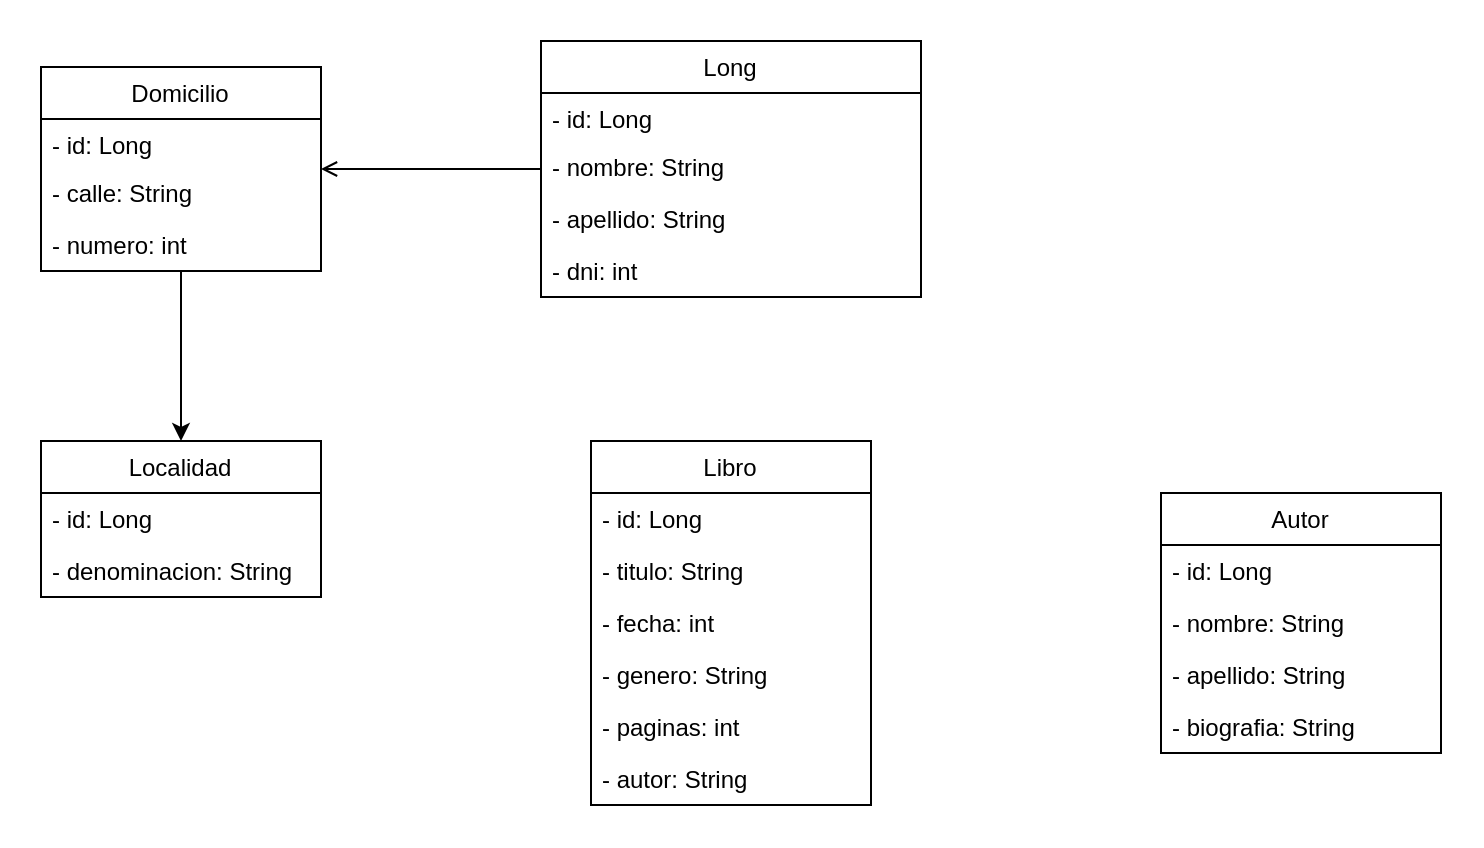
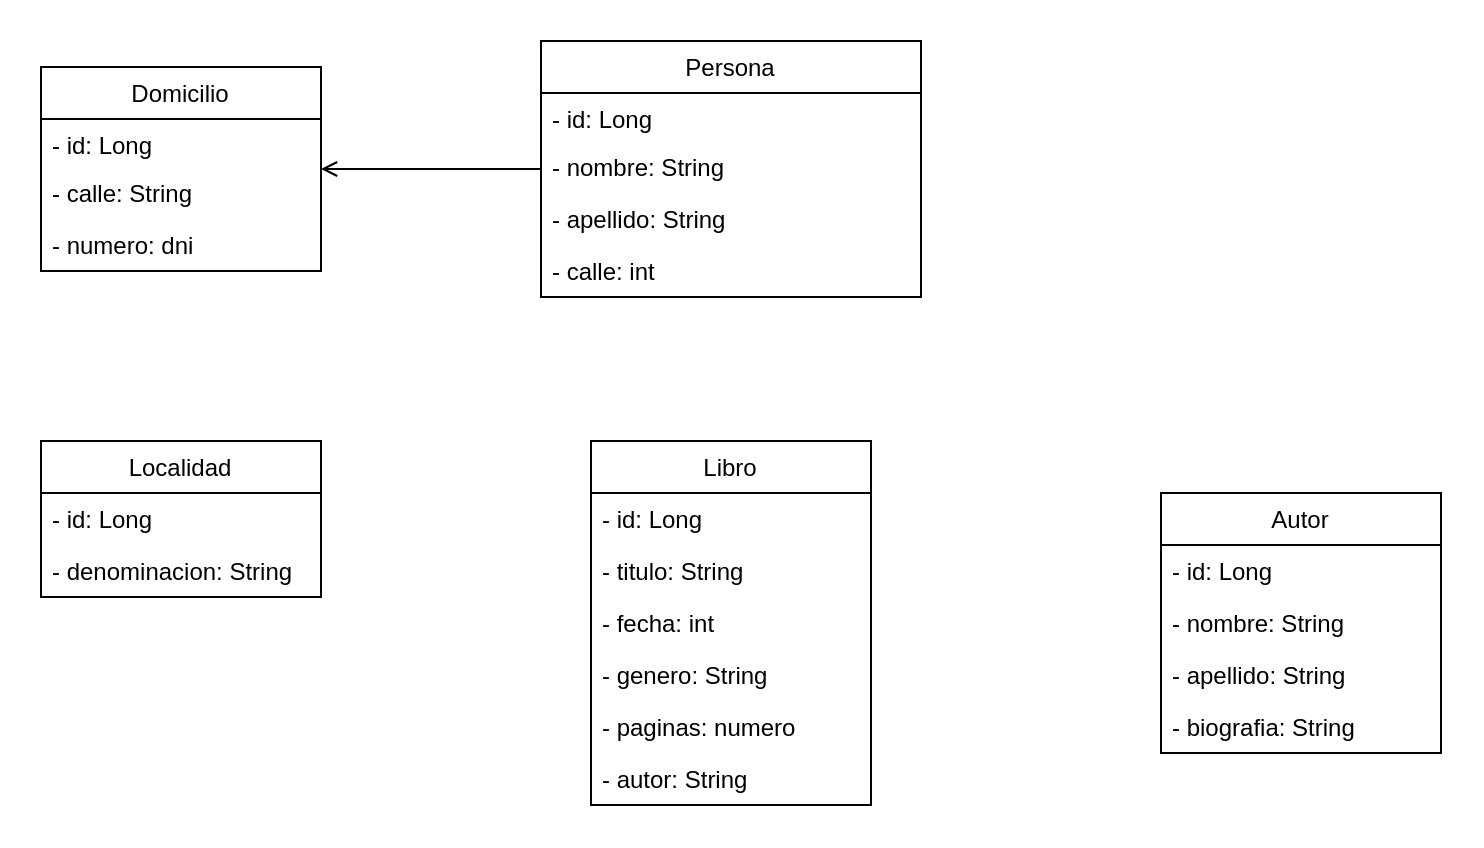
node "Long": label "Long" -> "Persona"
node "- numero: int": label "- numero: int" -> "- numero: dni"
node "- dni: int": label "- dni: int" -> "- calle: int"
edge "Domicilio" -> "Localidad": removed
node "- paginas: int": label "- paginas: int" -> "- paginas: numero"
